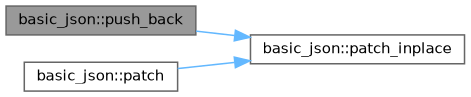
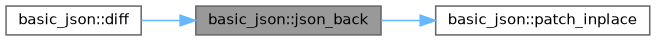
node "basic_json::diff": added
node "basic_json::push_back": label "basic_json::push_back" -> "basic_json::json_back"
node "basic_json::patch": removed
